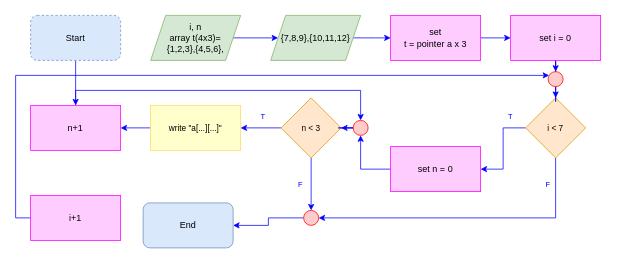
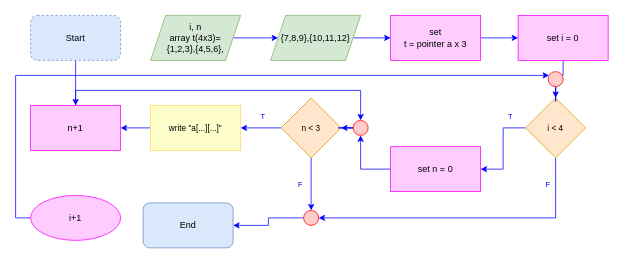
node "set i = 0": moved (555, 38) -> (563, 38)
node "i < 7": label "i < 7" -> "i < 4"
node "i+1": shape rectangle -> ellipse
